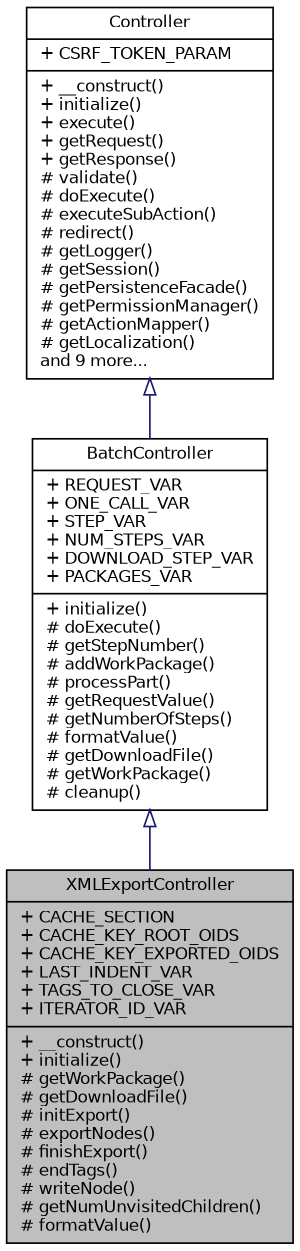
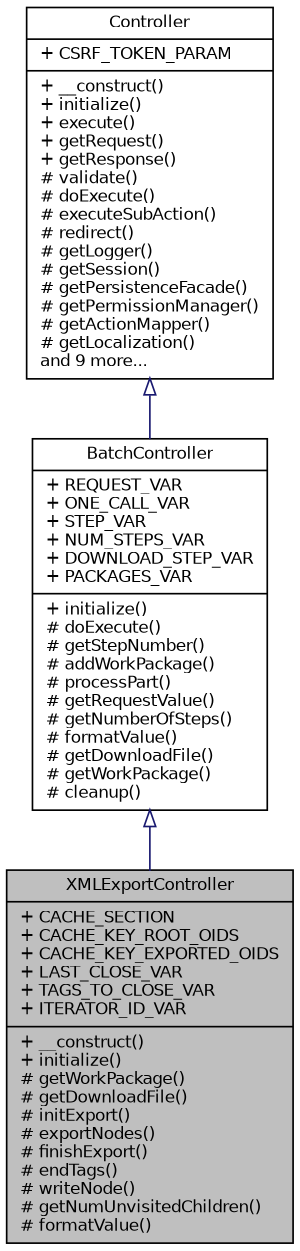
node "XMLExportController": text "+ LAST_INDENT_VAR" -> "+ LAST_CLOSE_VAR"
